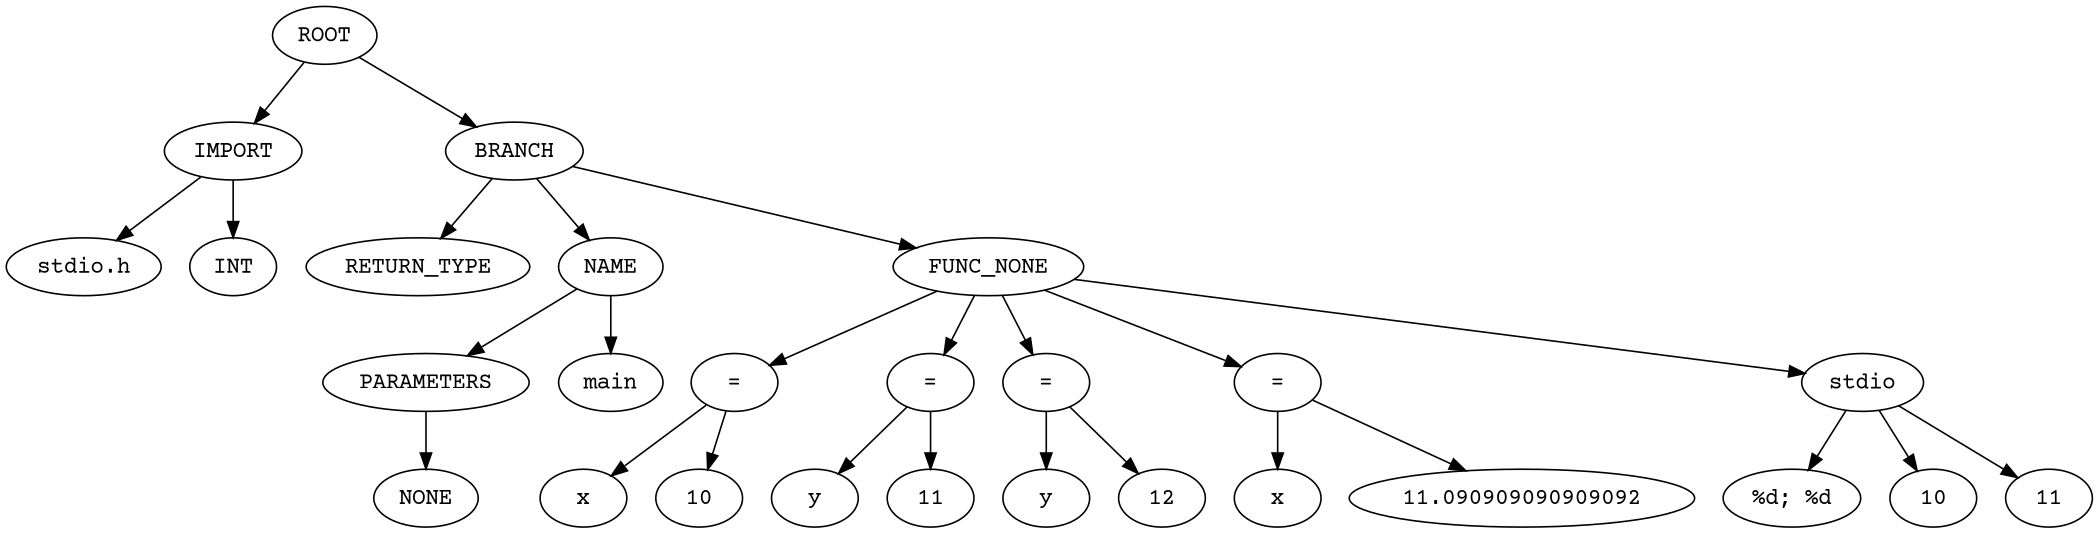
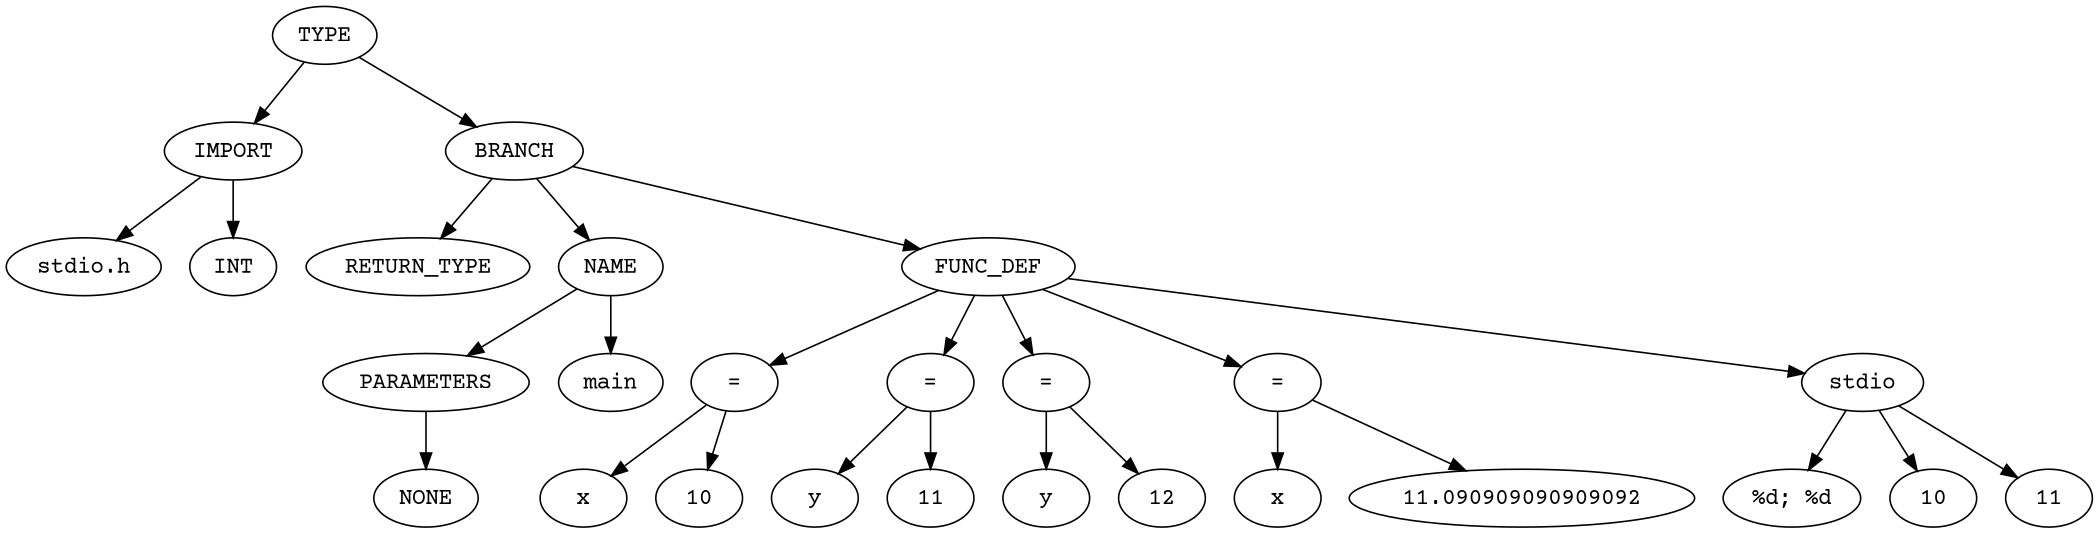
node "ROOT": label "ROOT" -> "TYPE"
node "FUNC_NONE": label "FUNC_NONE" -> "FUNC_DEF"
